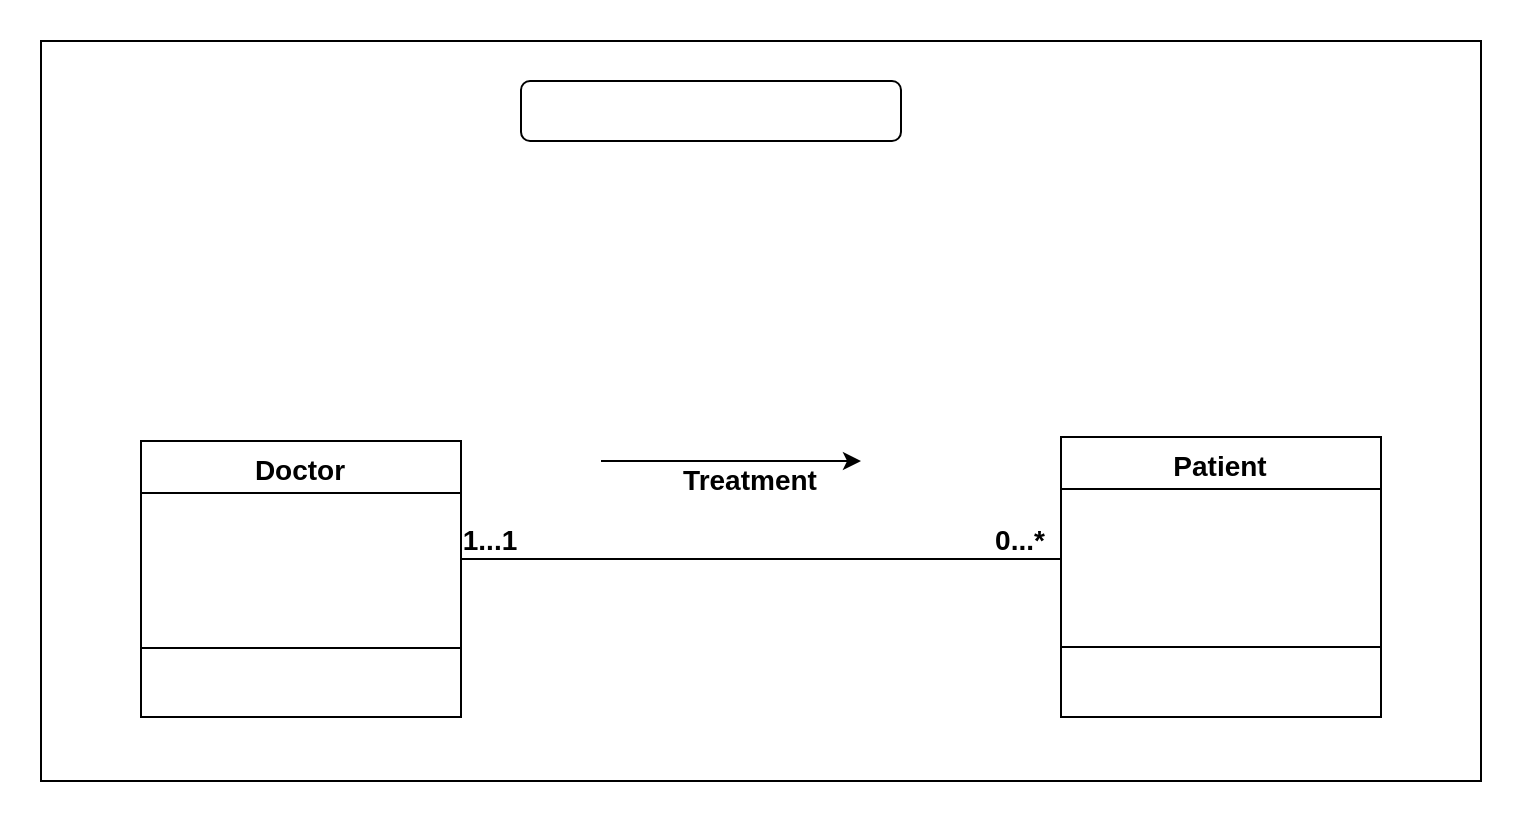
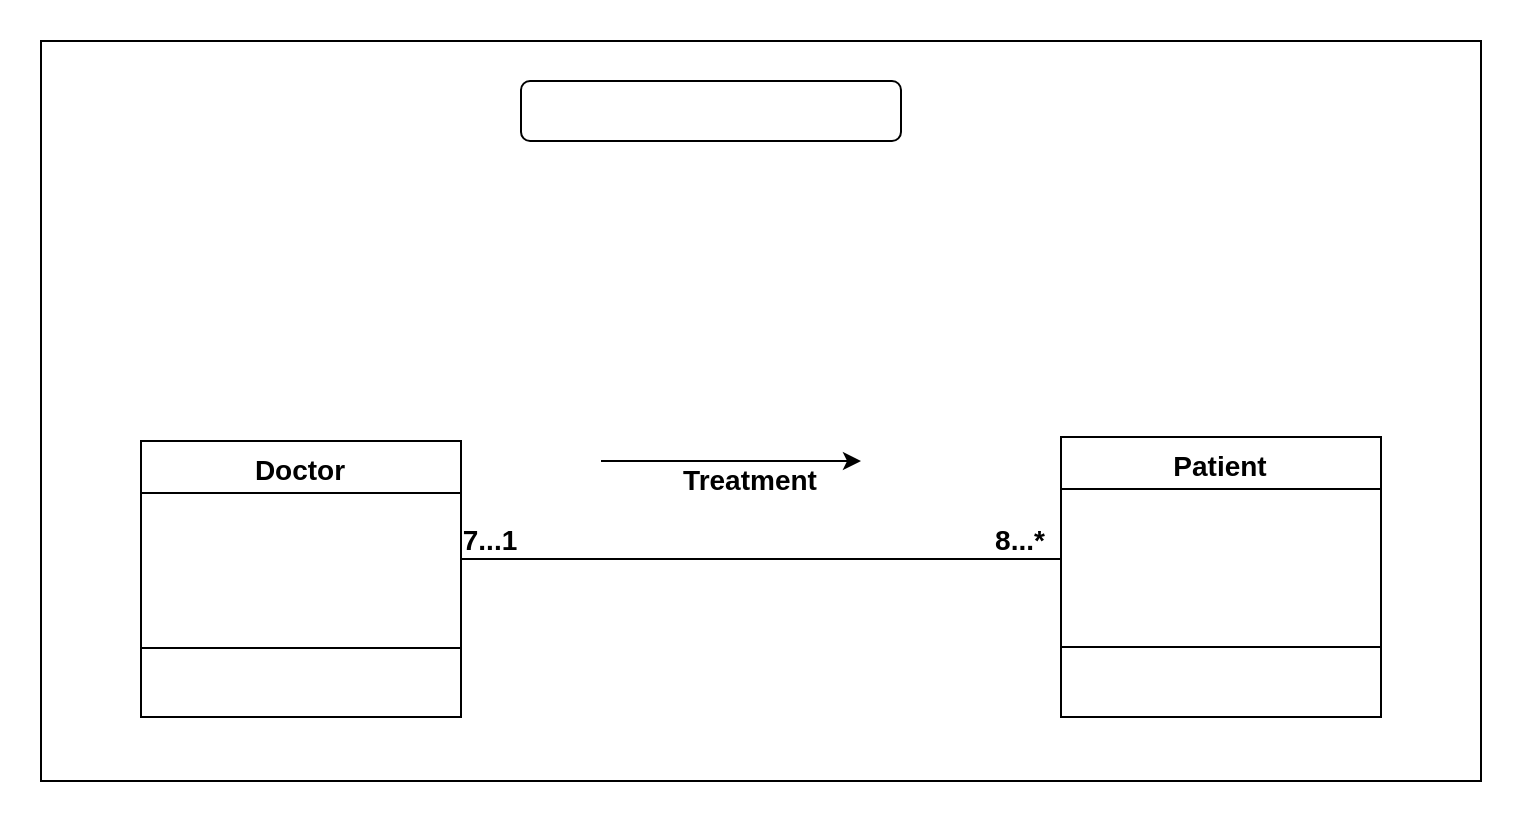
node "1...1": label "1...1" -> "7...1"
node "0...*": label "0...*" -> "8...*"
